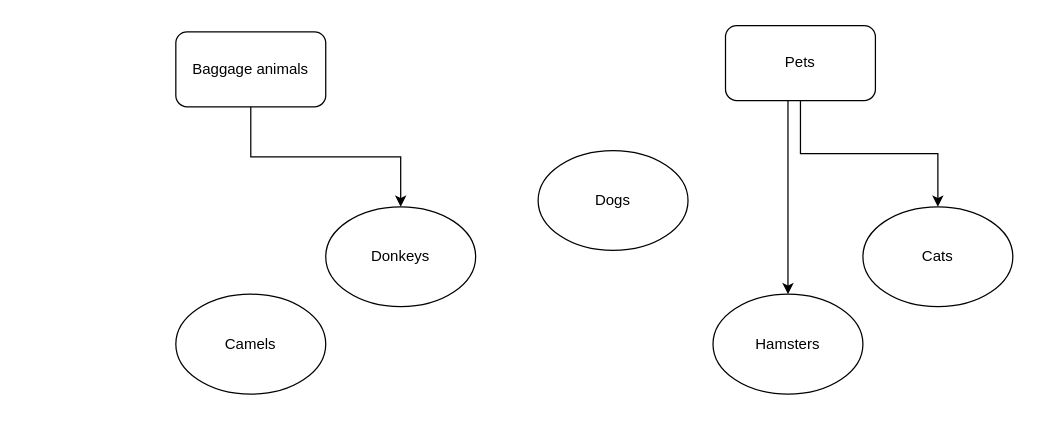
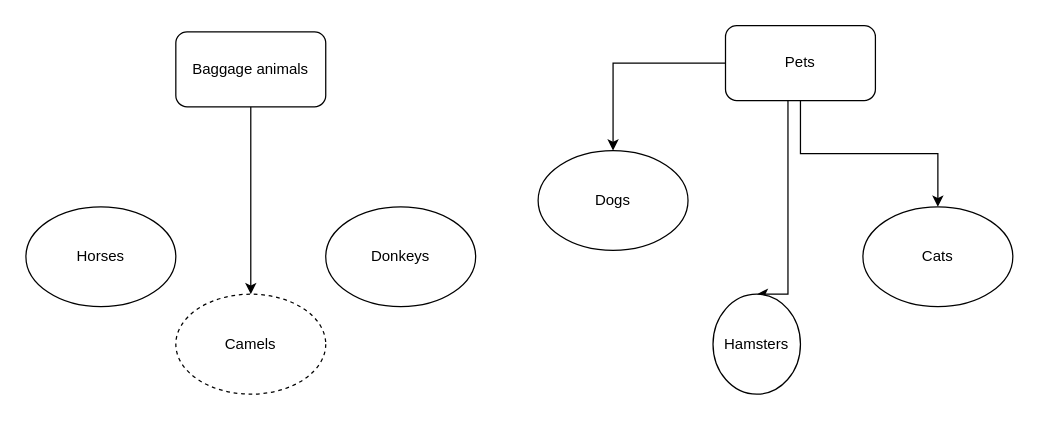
edge "Pets" -> "Dogs": added
edge "Baggage animals" -> "Donkeys": removed
edge "Baggage animals" -> "Camels": added
node "Horses": added
node "Camels": style solid -> dashed
node "Hamsters": size 150x100 -> 88x100
